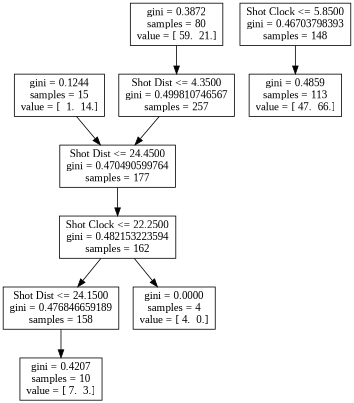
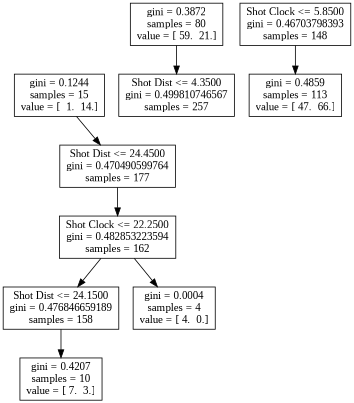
edge "Shot Dist <= 4.3500 gini = 0.499810746567 samples = 257" -> "Shot Dist <= 24.4500 gini = 0.470490599764 samples = 177": removed
node "Shot Clock <= 22.2500 gini = 0.482153223594 samples = 162": label "Shot Clock <= 22.2500 gini = 0.482153223594 samples = 162" -> "Shot Clock <= 22.2500 gini = 0.482853223594 samples = 162"
node "gini = 0.0000 samples = 4 value = [ 4.  0.]": label "gini = 0.0000 samples = 4 value = [ 4.  0.]" -> "gini = 0.0004 samples = 4 value = [ 4.  0.]"
